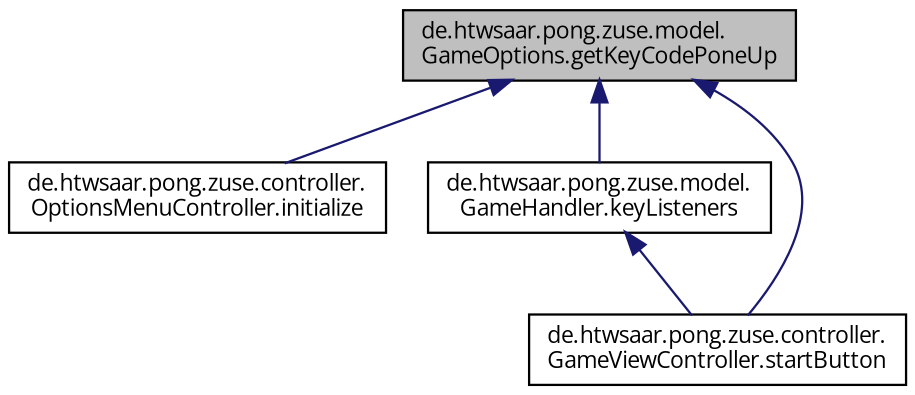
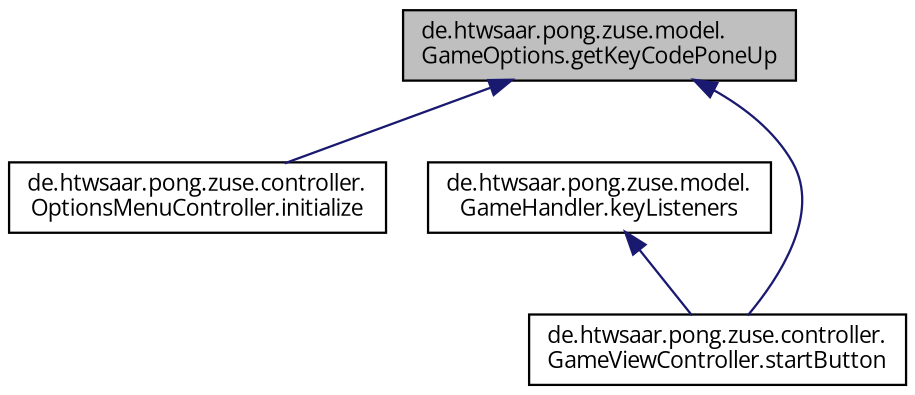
edge "de.htwsaar.pong.zuse.model. GameHandler.keyListeners" -> "de.htwsaar.pong.zuse.model. GameOptions.getKeyCodePoneUp": removed
